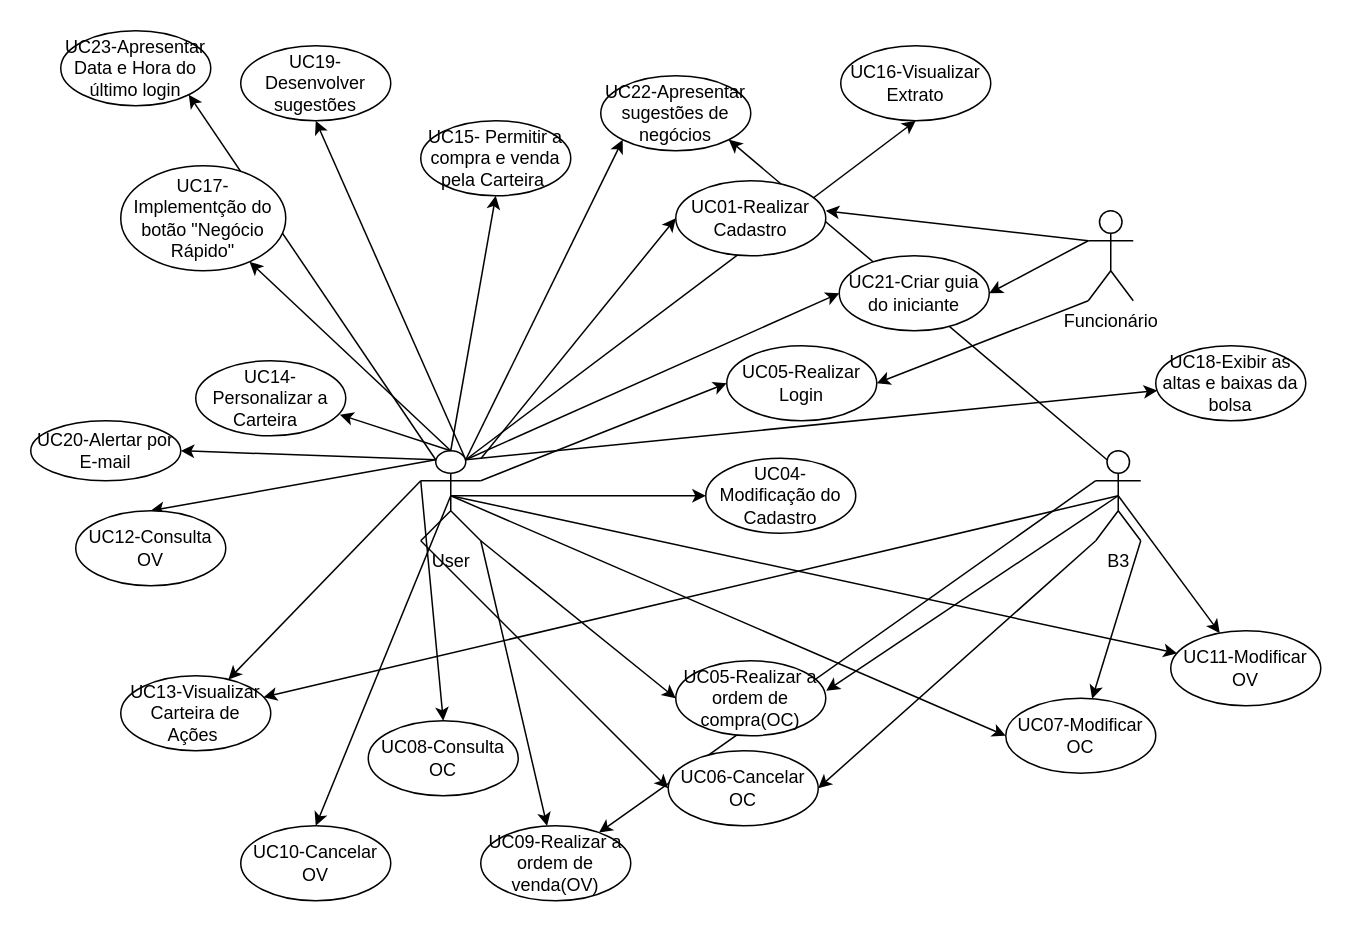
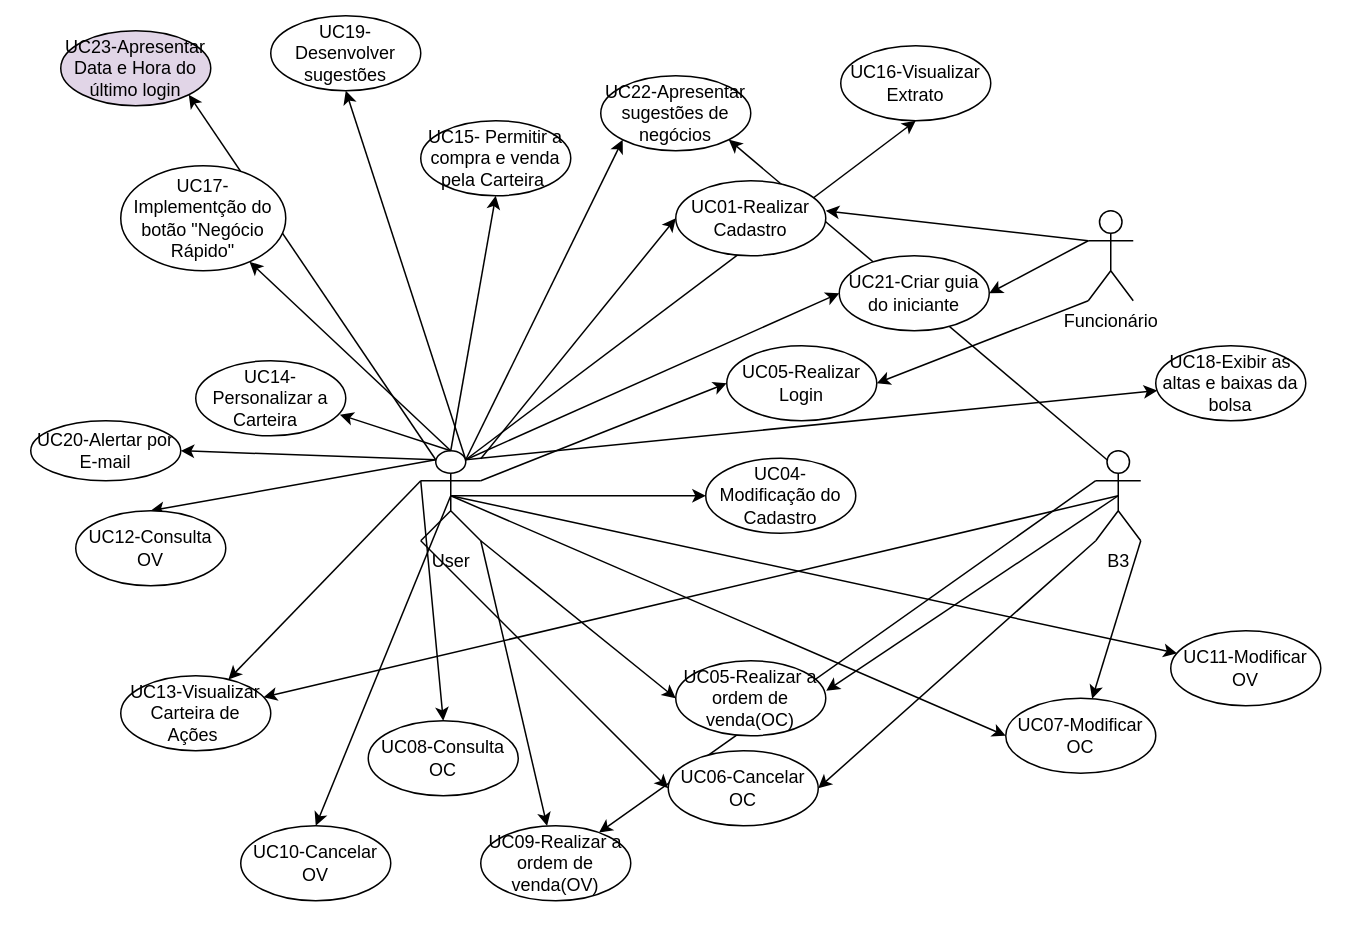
node "UC23-Apresentar Data e Hora do último login": fillcolor #ffffff -> #e1d5e7
node "UC19-Desenvolver sugestões": moved (316, 83) -> (346, 53)
edge "B3" -> "UC11-Modificar OV": removed
node "UC05-Realizar a ordem de compra(OC)": label "UC05-Realizar a ordem de compra(OC)" -> "UC05-Realizar a ordem de venda(OC)"
